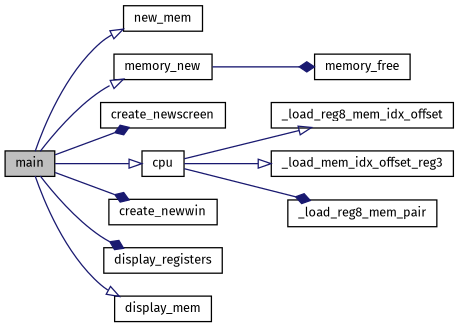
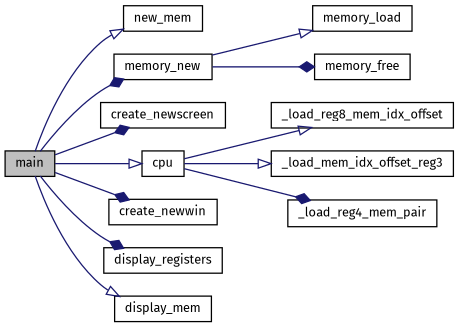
node "memory_load": added
edge "main" -> "memory_new": arrowhead onormal -> diamond
node "_load_reg8_mem_pair": label "_load_reg8_mem_pair" -> "_load_reg4_mem_pair"
